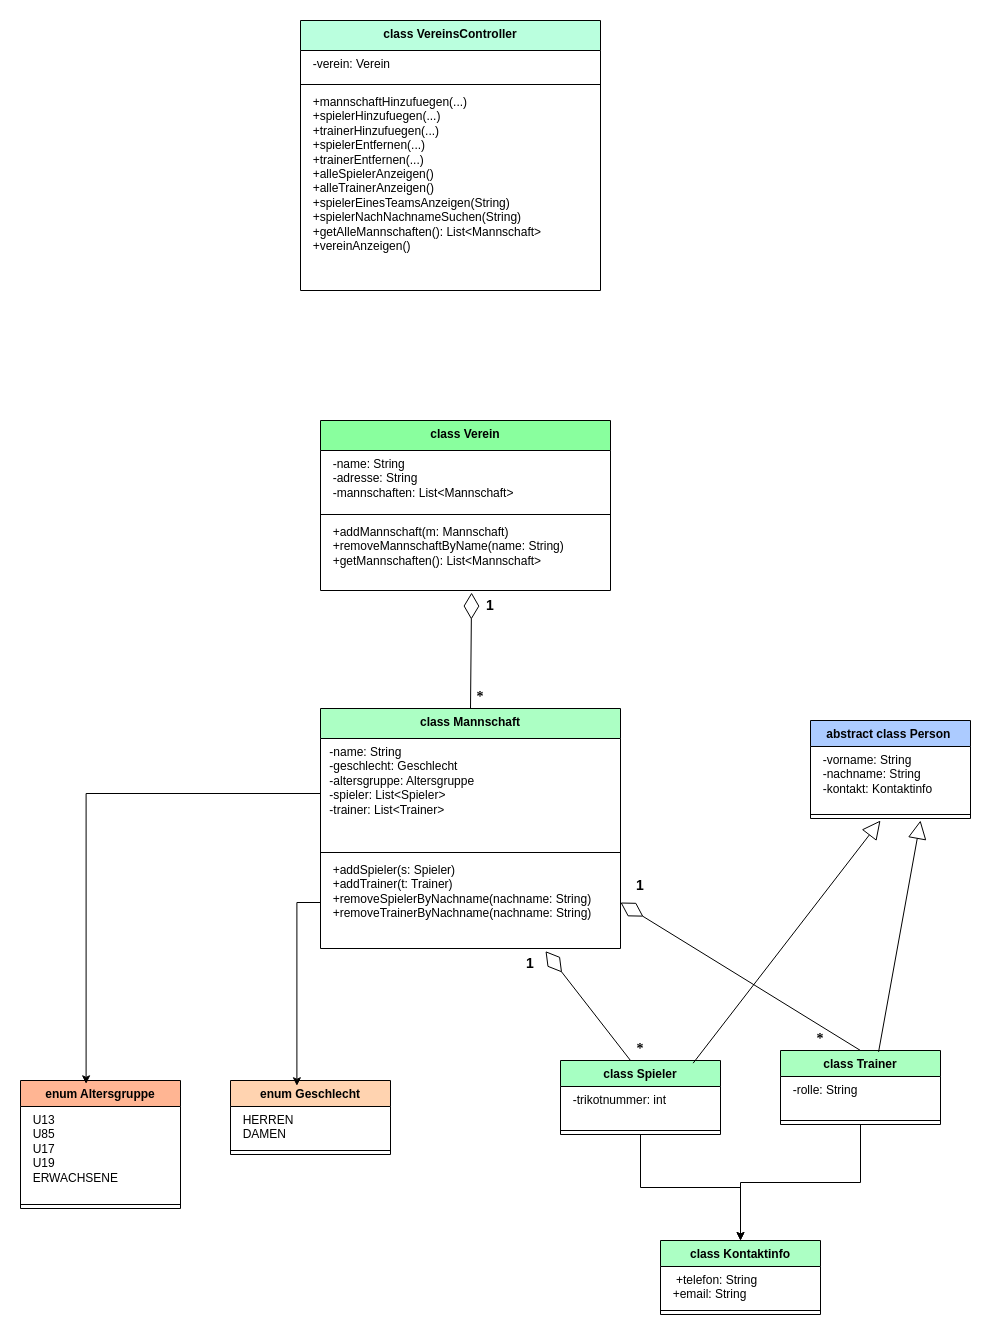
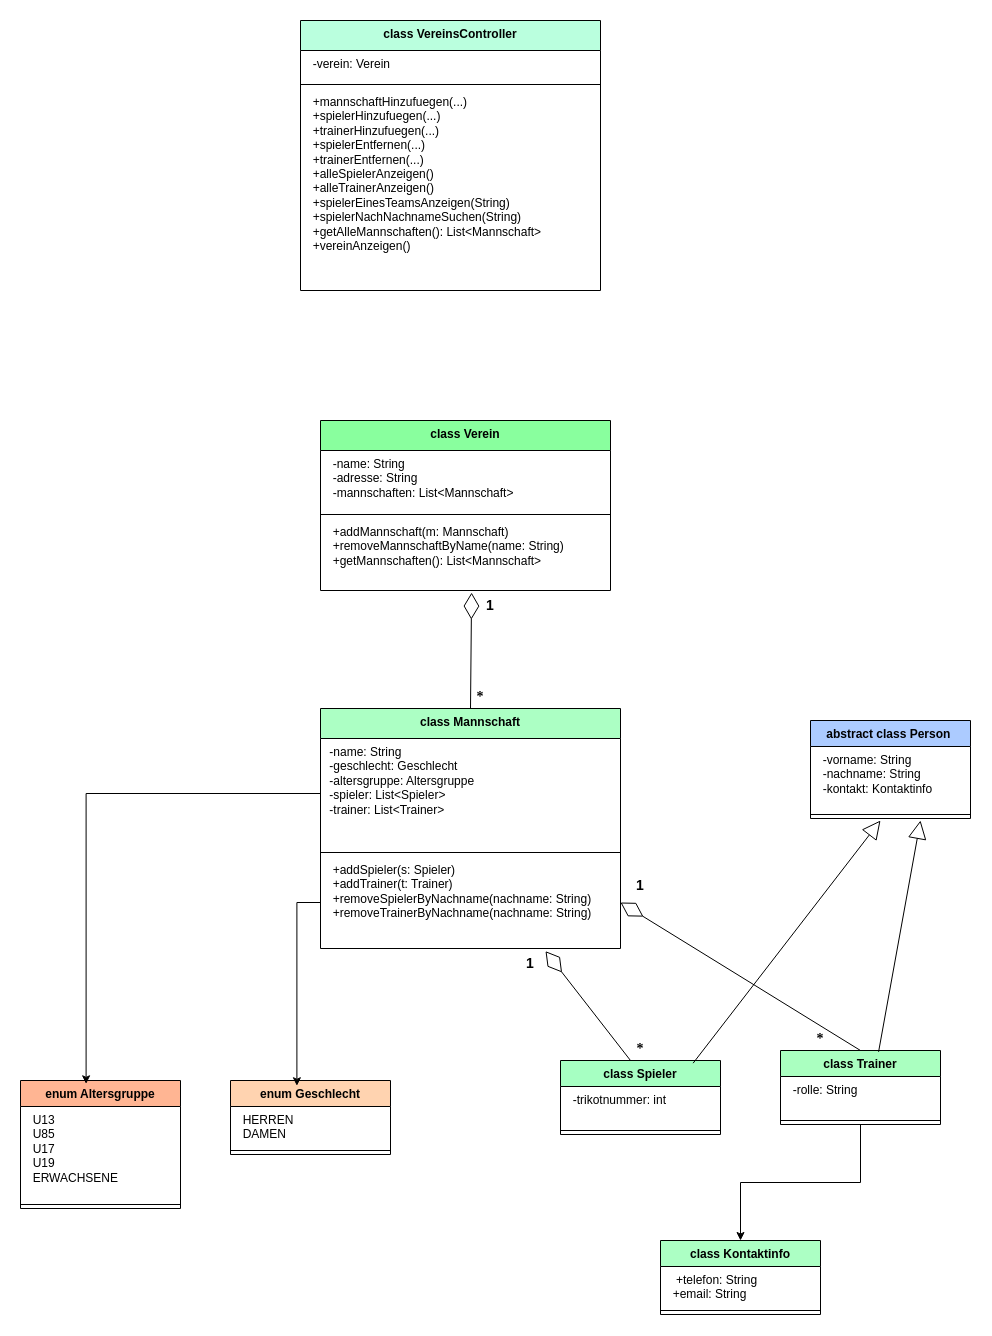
edge "class Spieler" -> "class Kontaktinfo": removed
